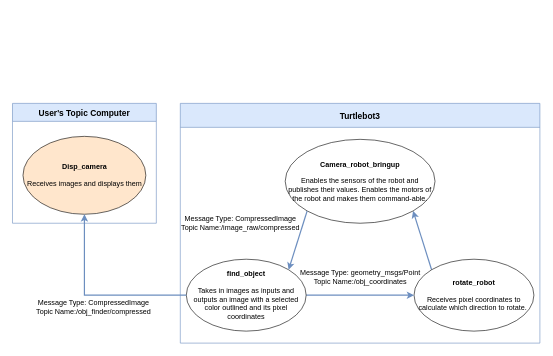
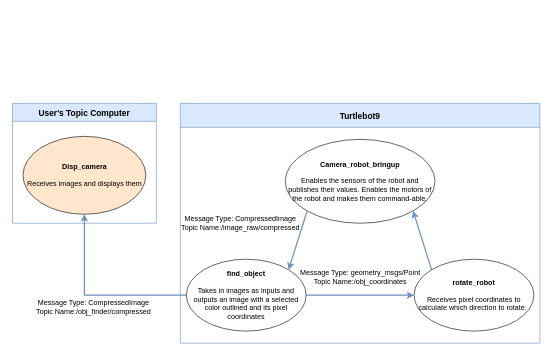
node "Turtlebot3": label "Turtlebot3" -> "Turtlebot9"
